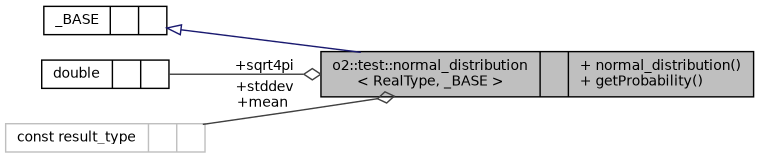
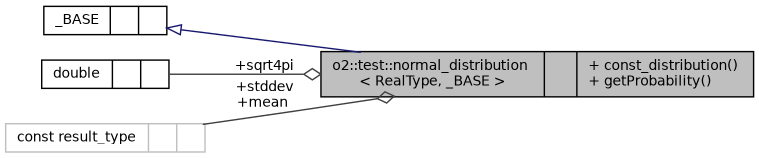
node "o2::test::normal_distribution": text "+ normal_distribution()" -> "+ const_distribution()"
